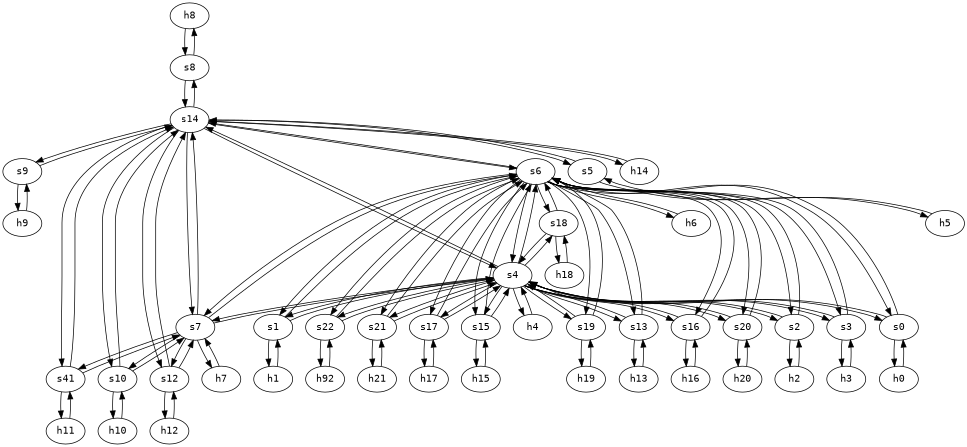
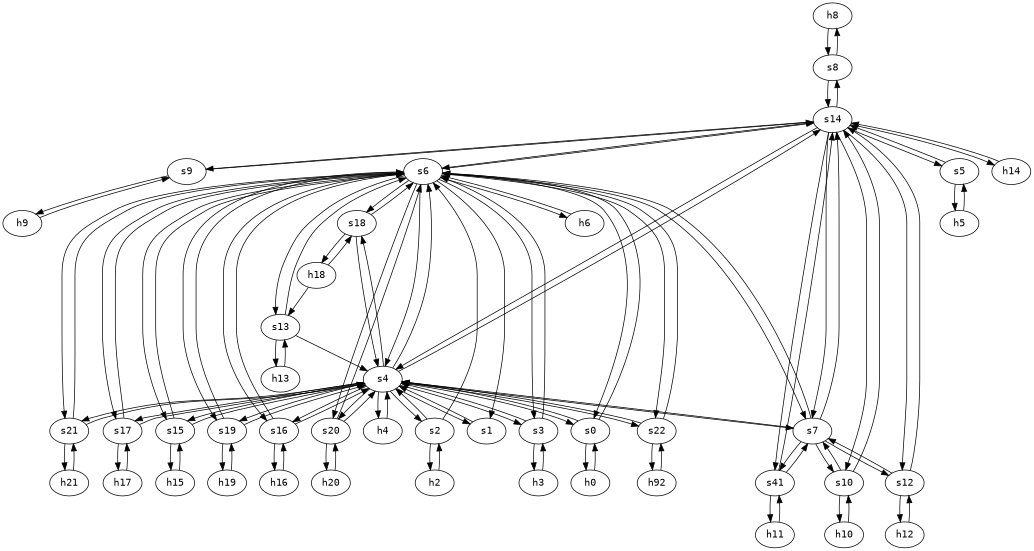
edge "s6" -> "s2": removed
edge "s1" -> "s6": removed
edge "s4" -> "s13": now "h18" -> "s13"
node "h7": removed
node "h1": removed
